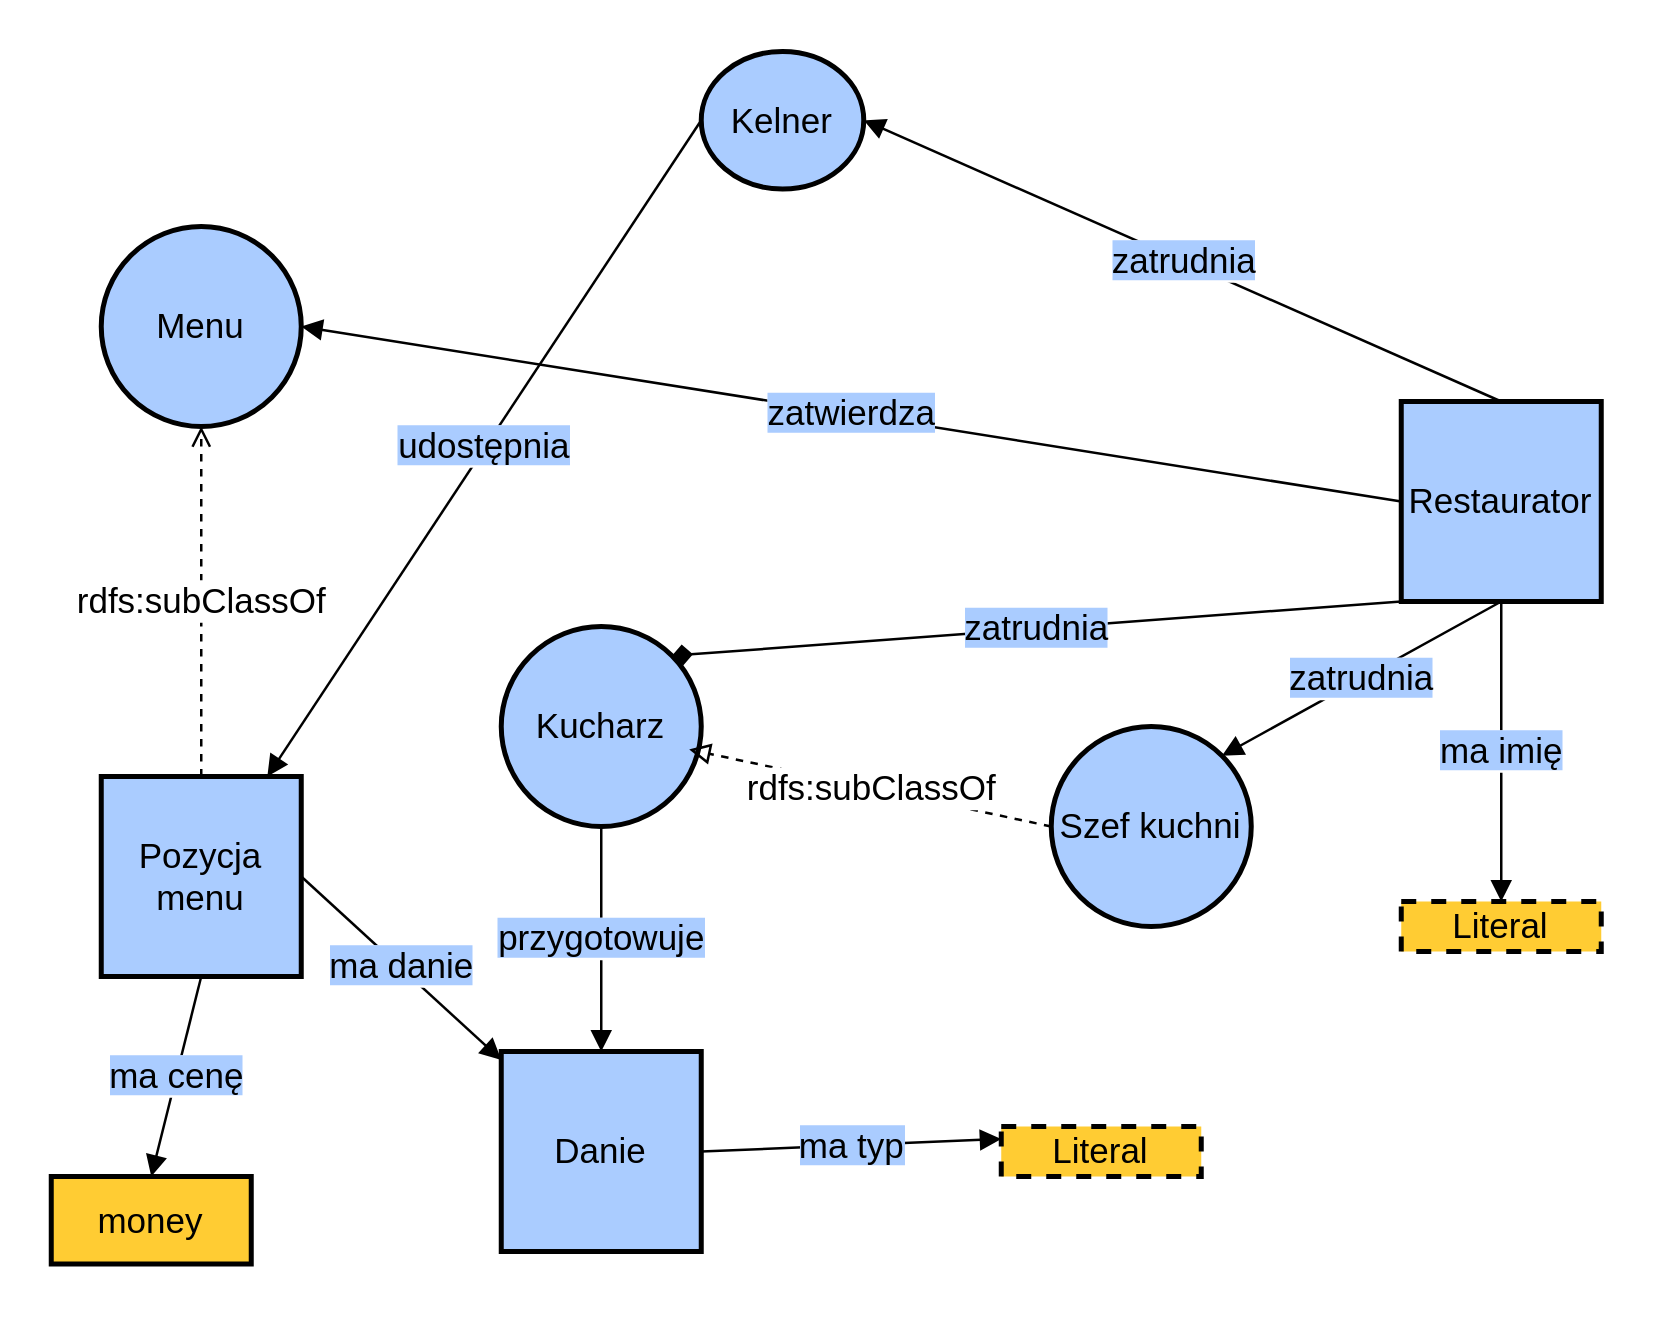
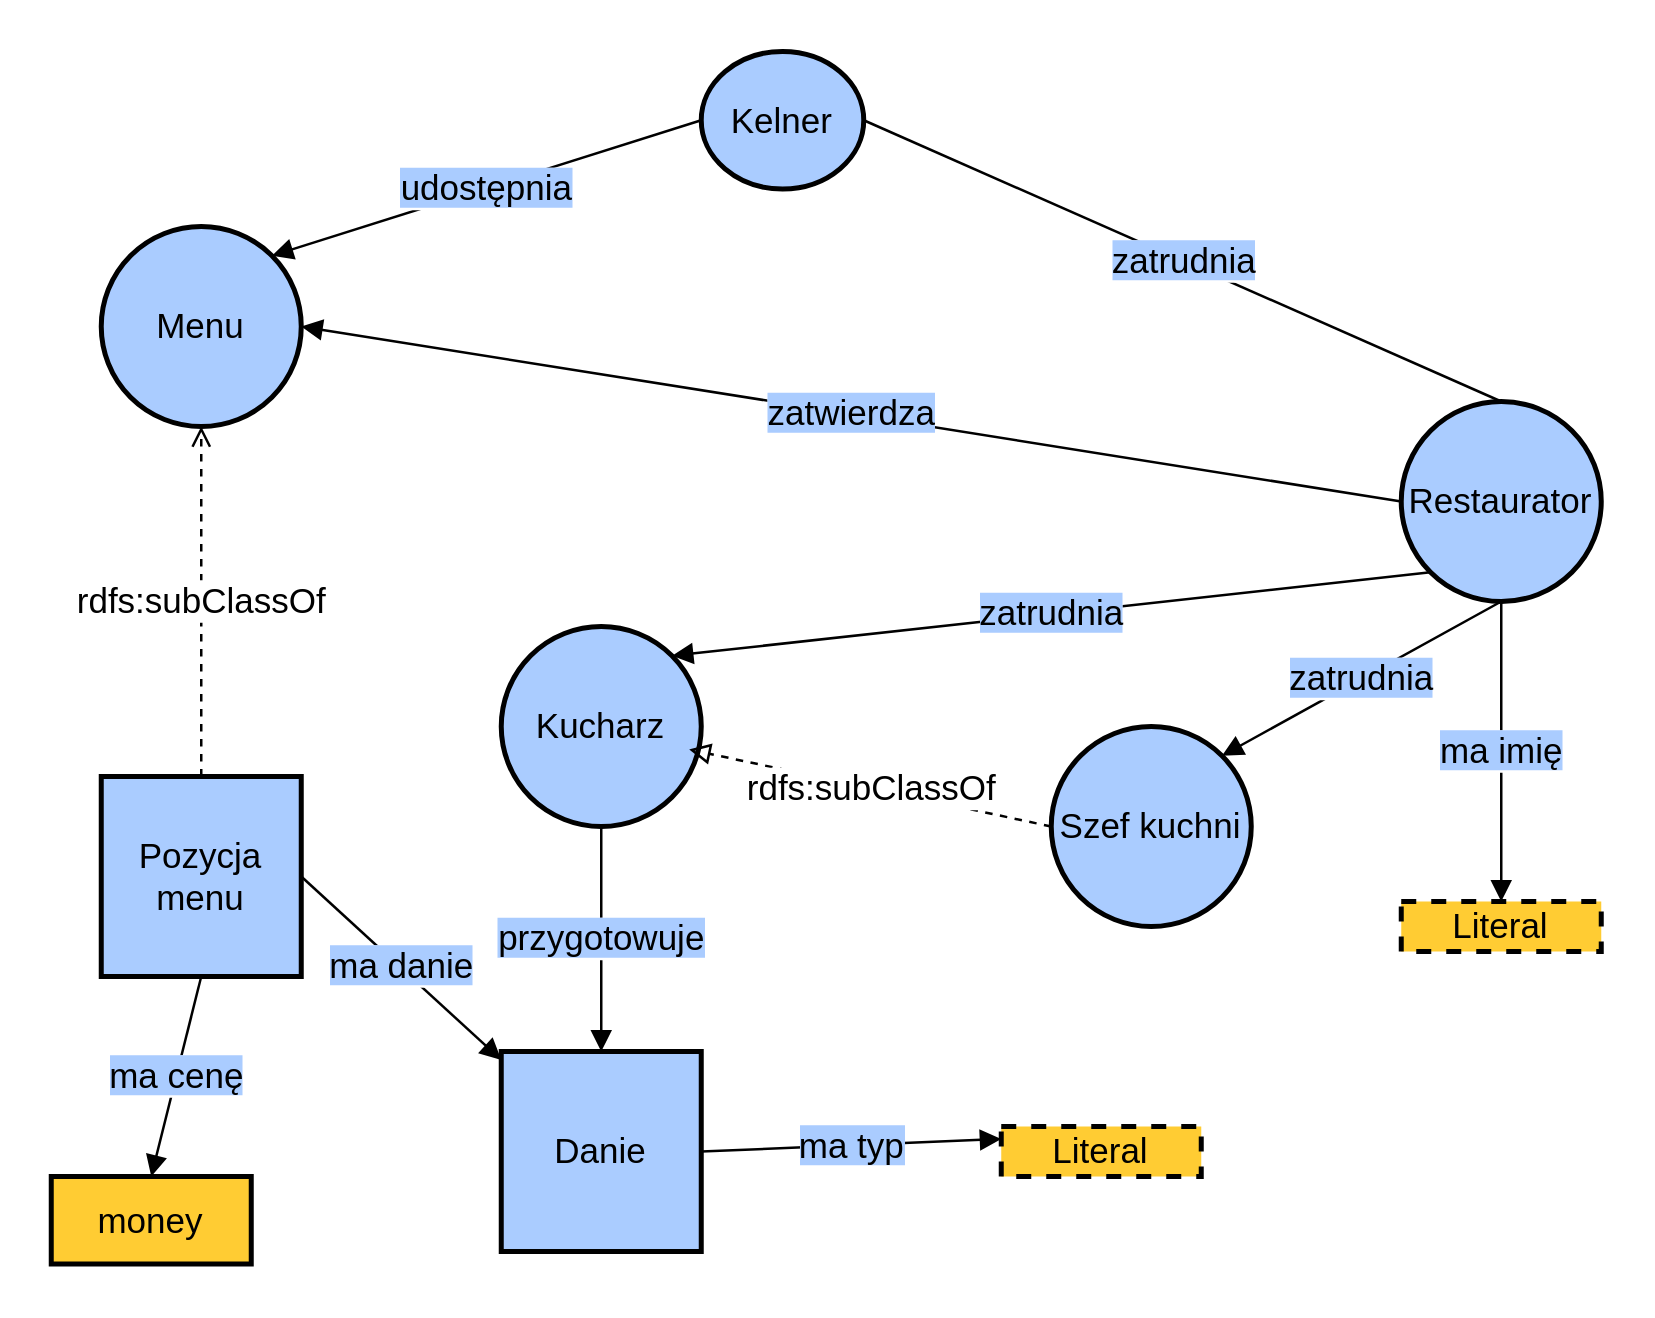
edge "Restaurator" -> "Kelner": arrowhead block -> none
node "Restaurator": shape rectangle -> ellipse
edge "Kelner" -> "Pozycja menu": now "Kelner" -> "Menu"
edge "Restaurator" -> "Kucharz": arrowhead diamond -> block
